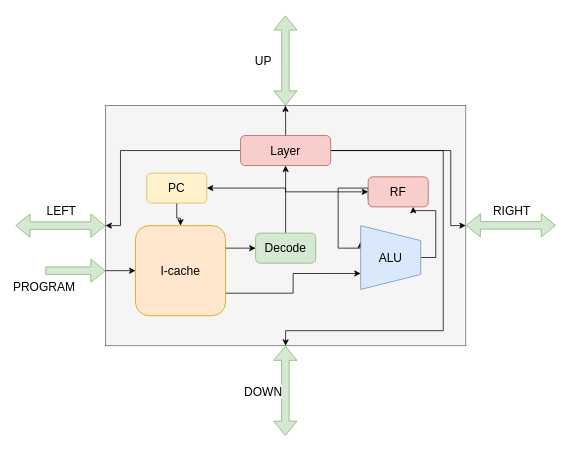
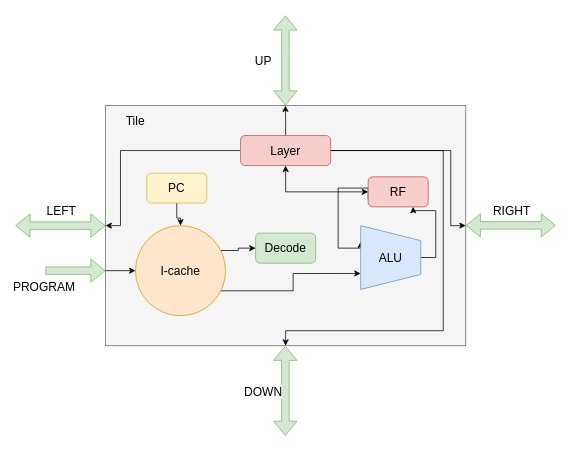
node "Tile": added
edge "Decode" -> "PC": removed
node "I-cache": shape rounded rectangle -> ellipse
